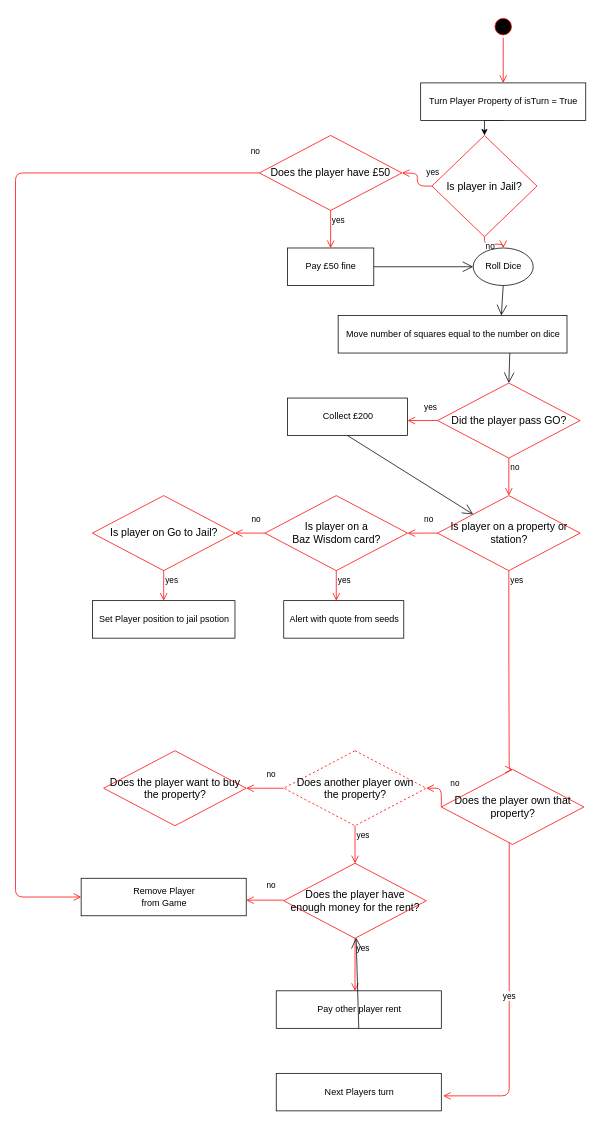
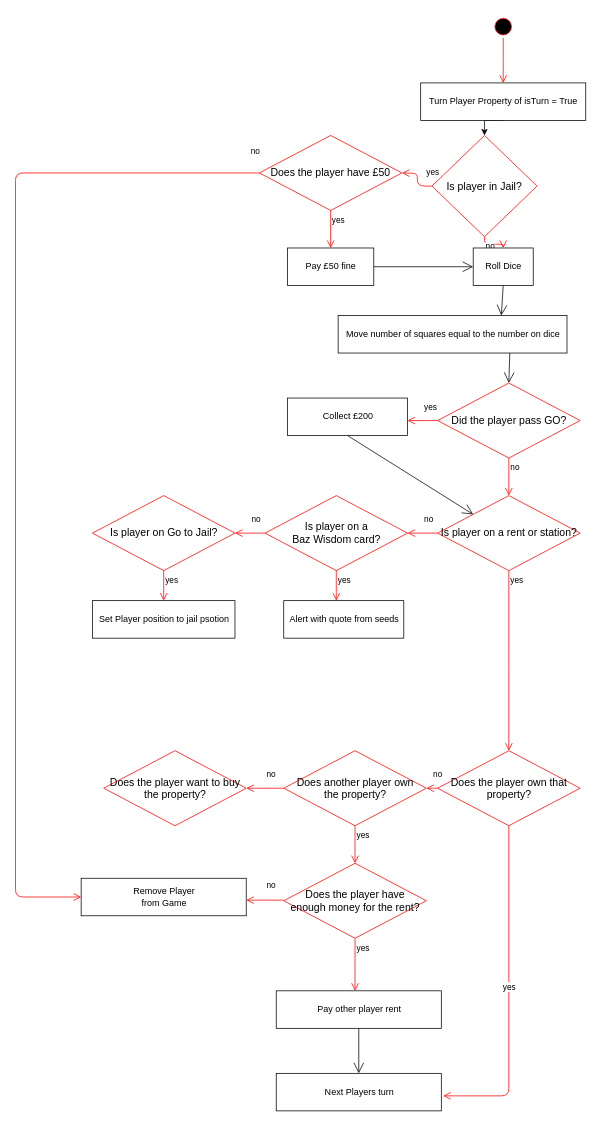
node "Roll Dice": shape ellipse -> rectangle
node "Is player on a property or station?": label "Is player on a property or station?" -> "Is player on a rent or station?"
node "Does another player own the property?": style dashed -> solid
node "Does the player own that property?": moved (512, 807) -> (509, 788)
edge "Pay other player rent" -> "Does the player have enough money for the rent?": now "Pay other player rent" -> "Next Players turn"
